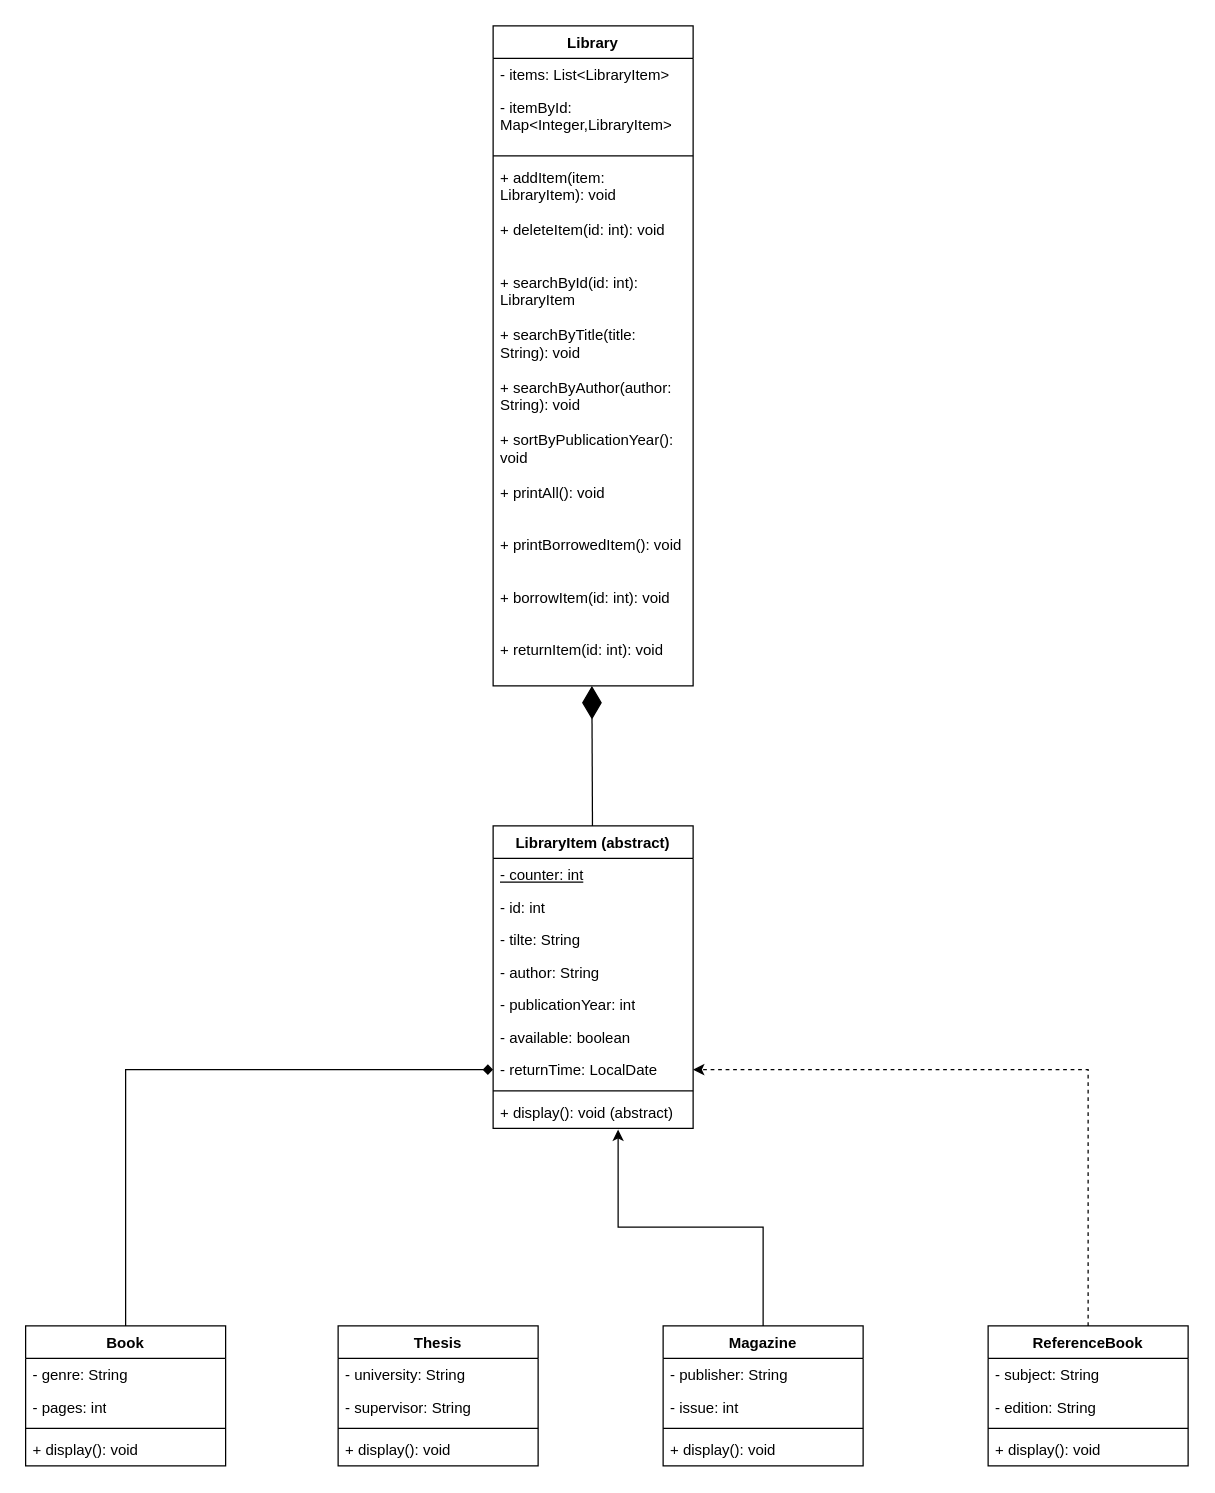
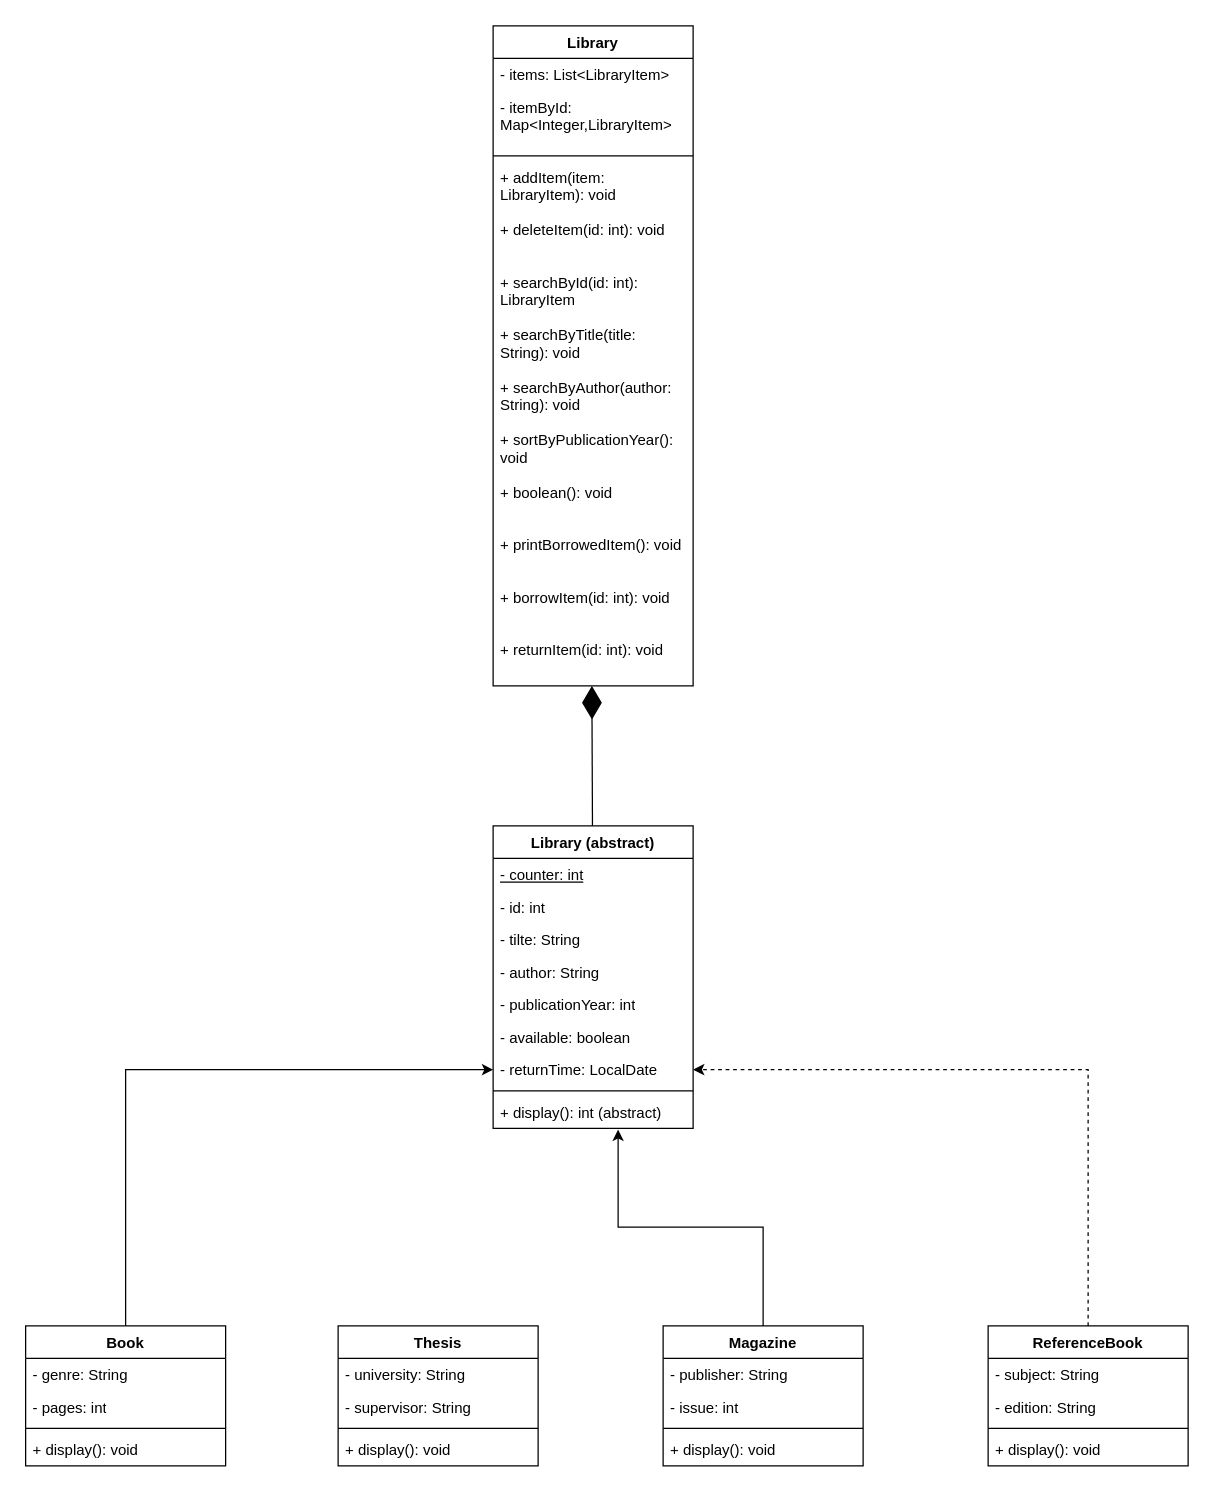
node "+ printAll(): void": label "+ printAll(): void" -> "+ boolean(): void"
node "LibraryItem (abstract)": label "LibraryItem (abstract)" -> "Library (abstract)"
edge "Book" -> "- returnTime: LocalDate": arrowhead diamond -> classic
node "+ display(): void (abstract)": label "+ display(): void (abstract)" -> "+ display(): int (abstract)"
